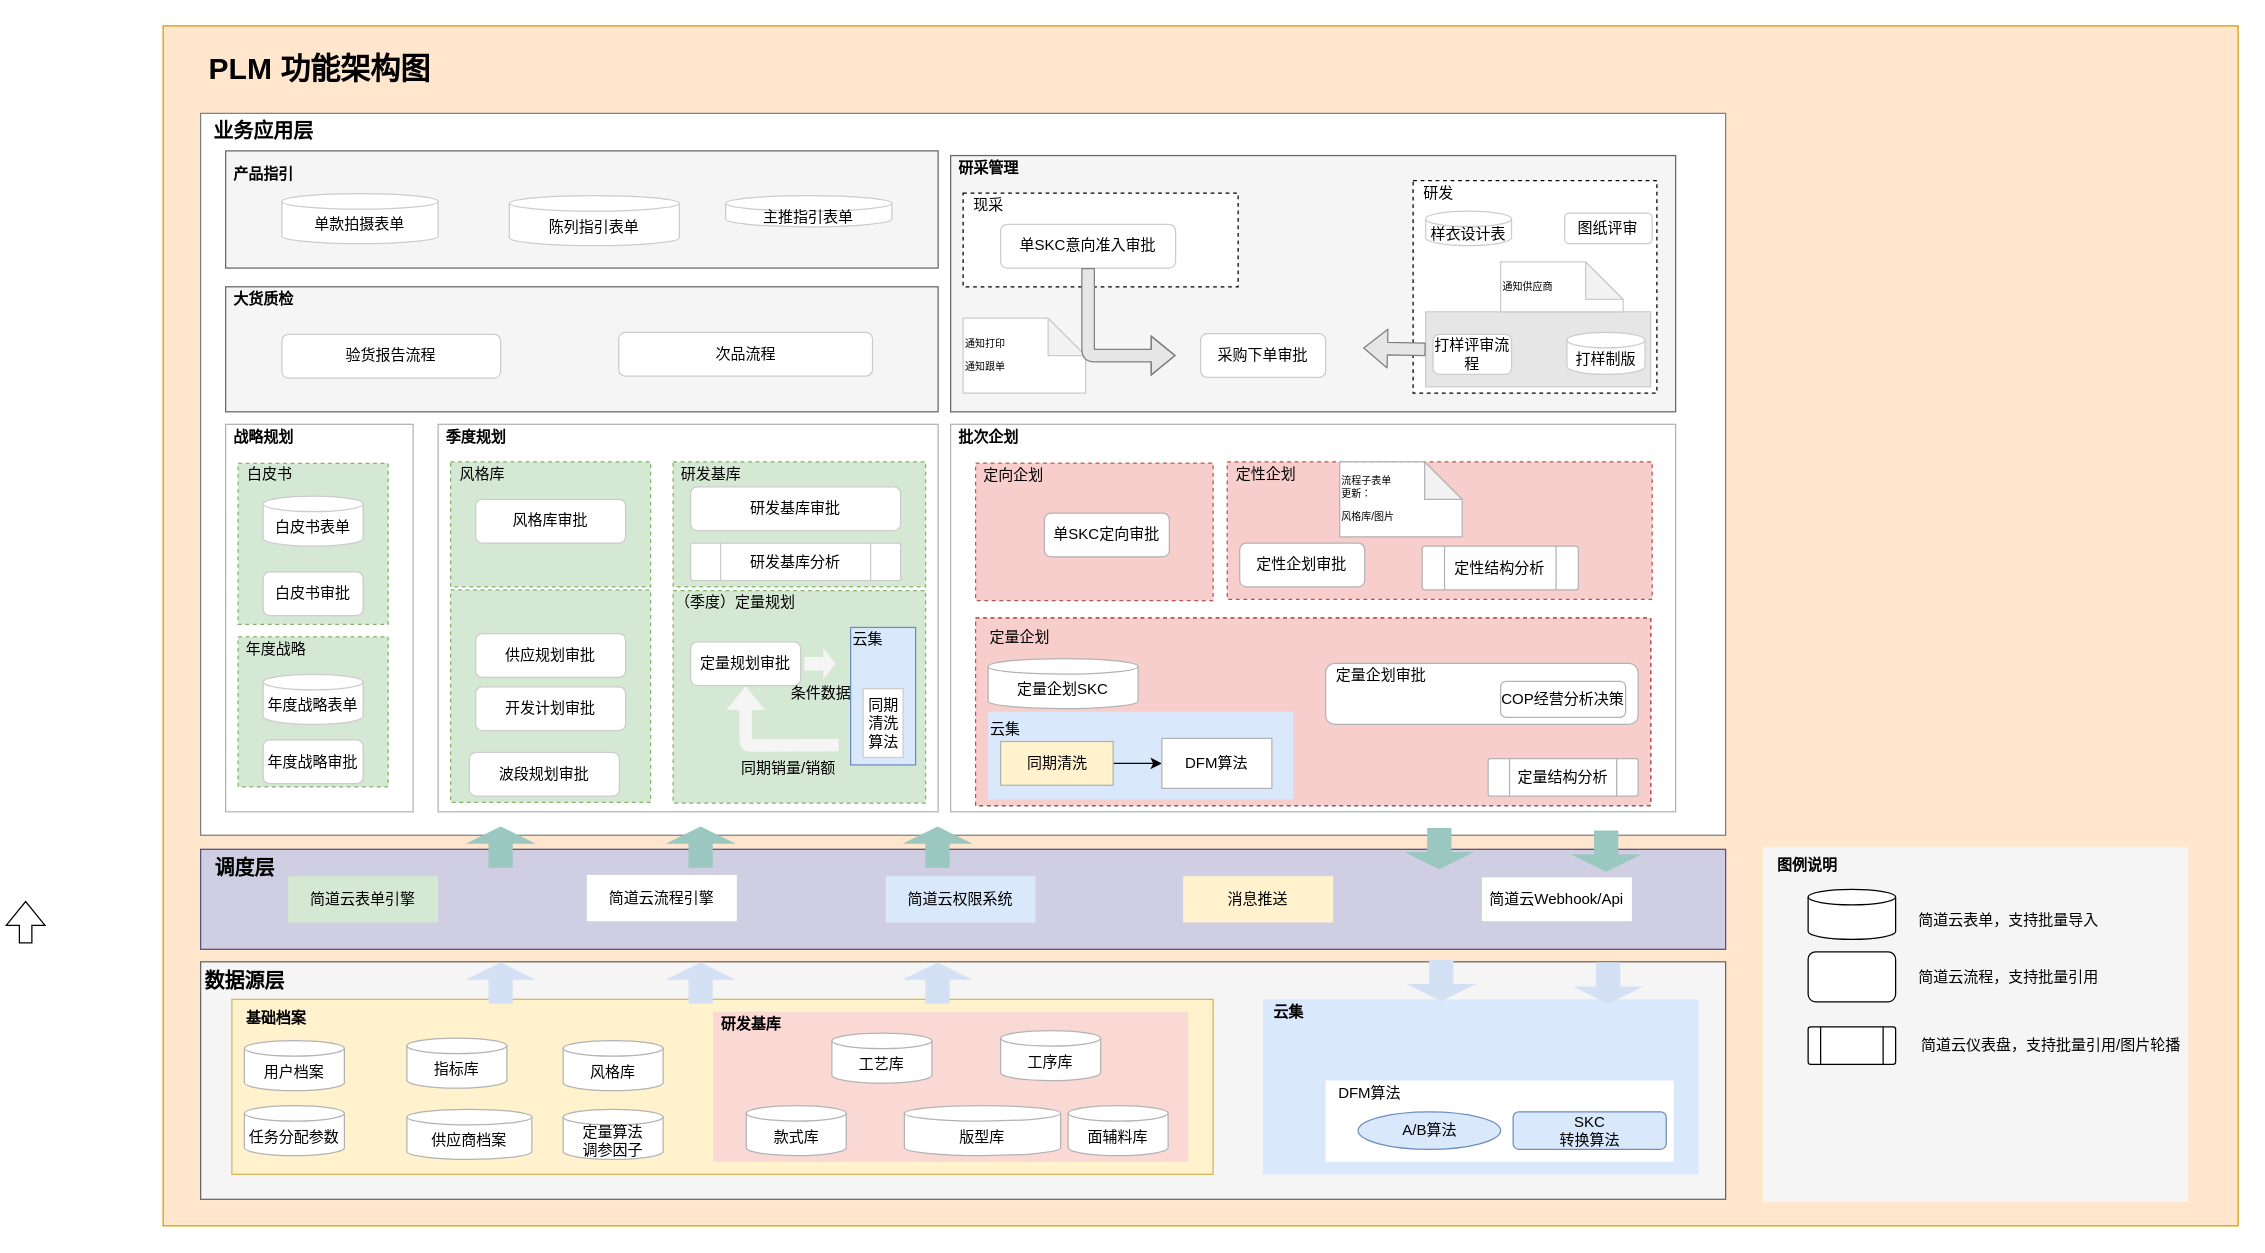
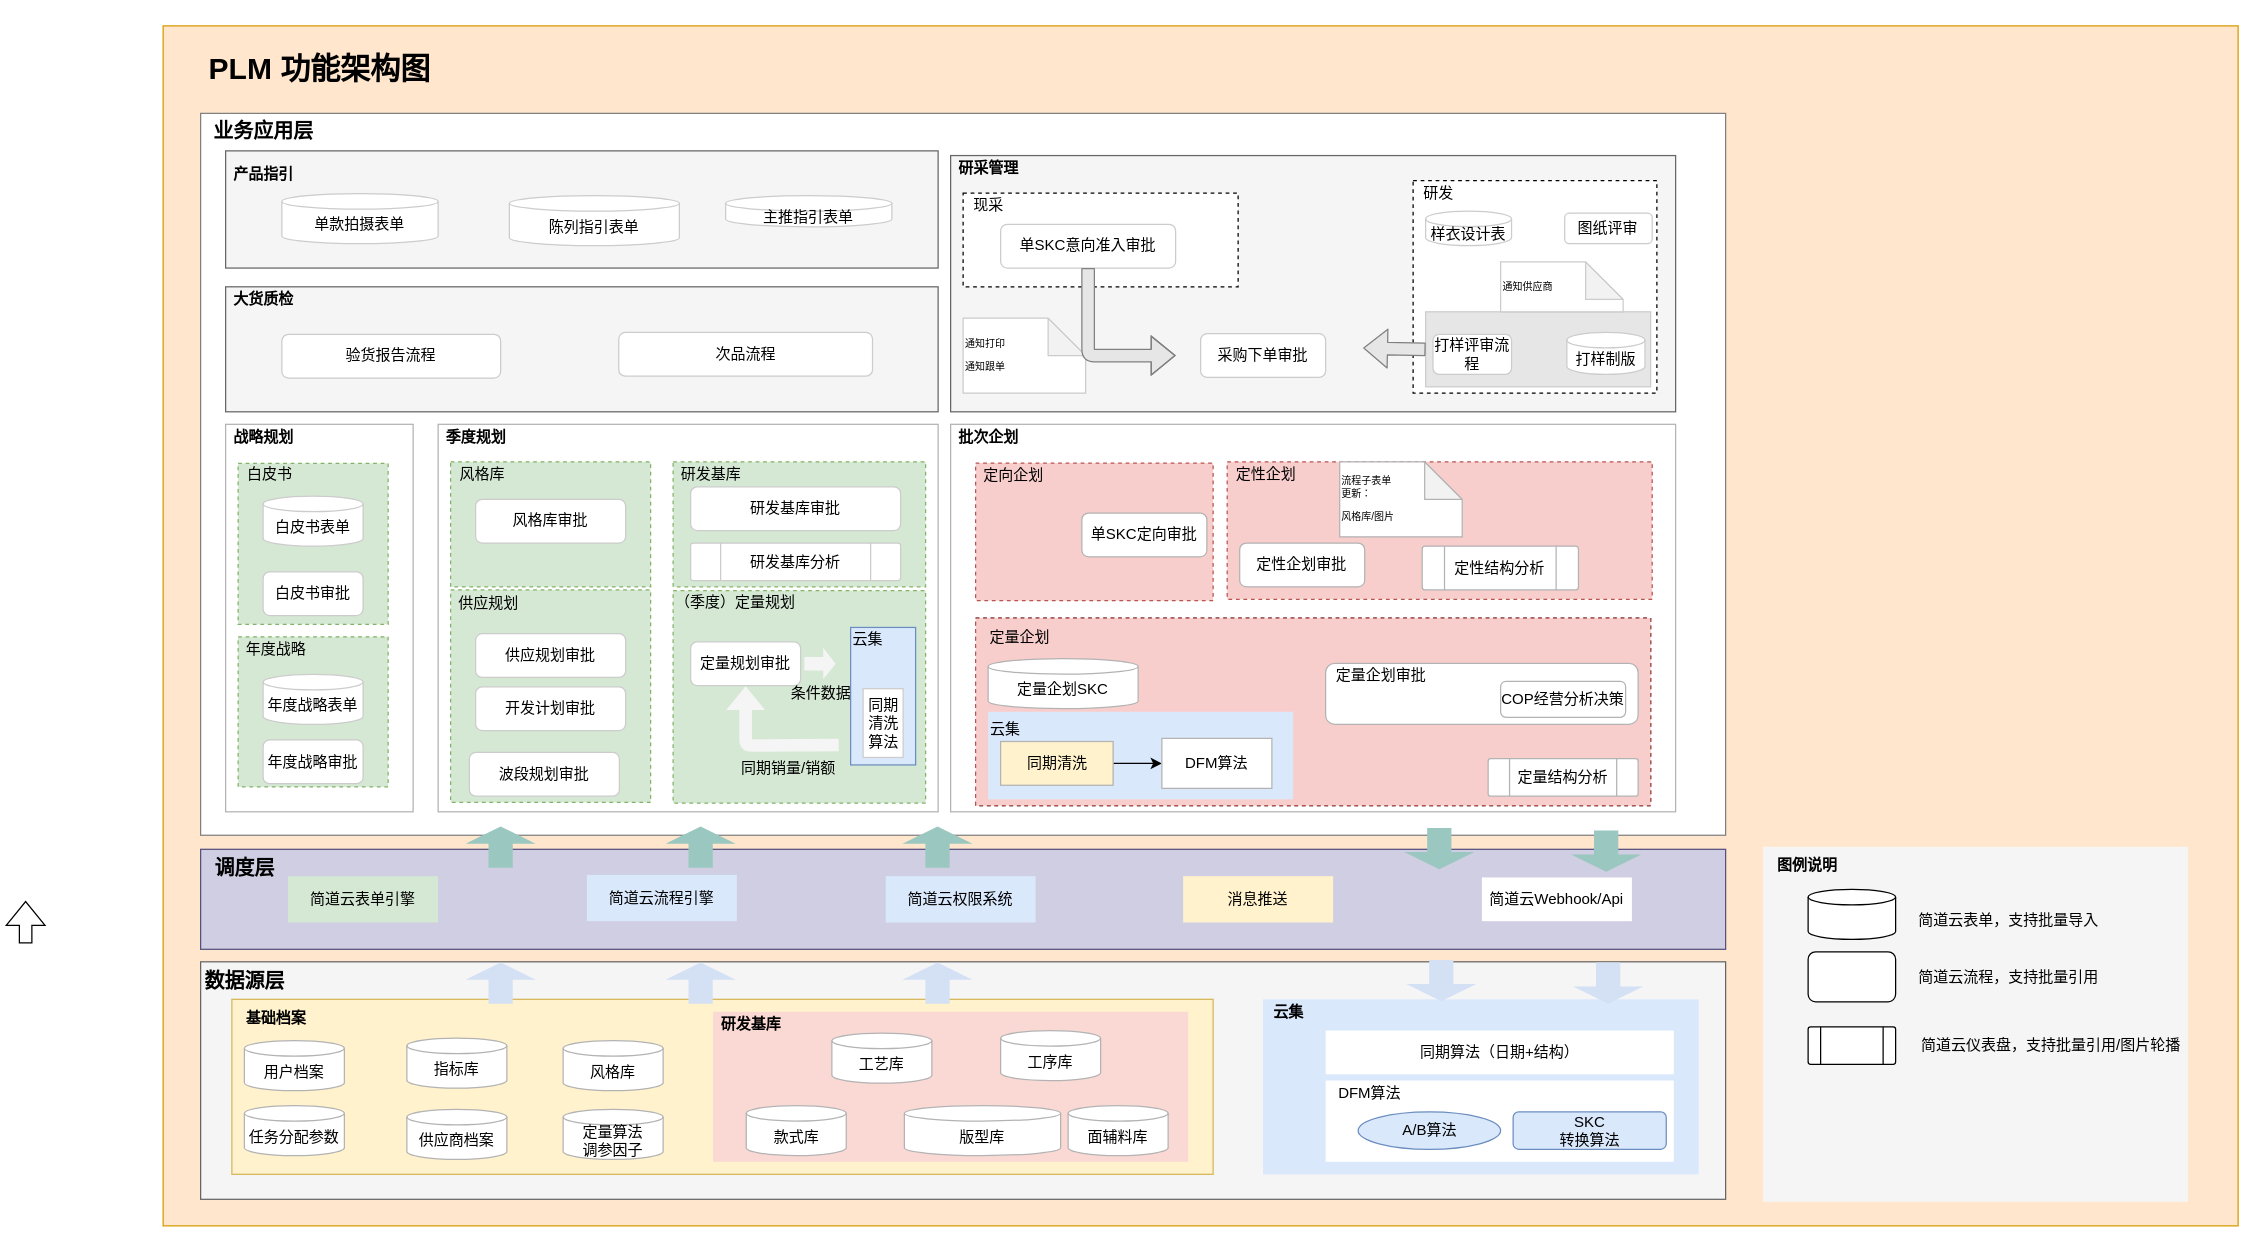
node "单SKC定向审批": moved (1107, 535) -> (1144, 535)
node "供应规划": added
node "简道云流程引擎": fillcolor #ffffff -> #dae8fc
node "同期算法（日期+结构）": added
node "供应商档案": size 125x50 -> 100x50
